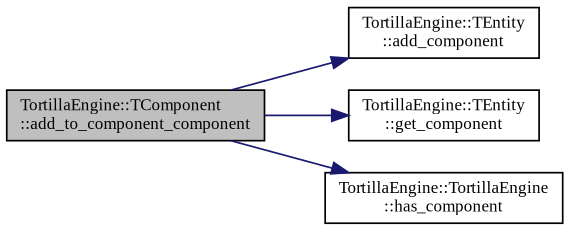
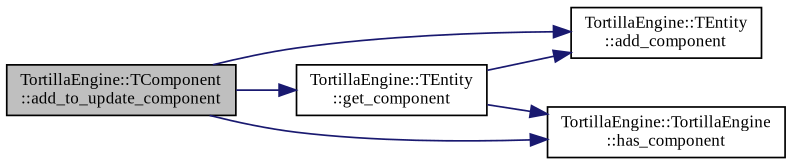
edge "TortillaEngine::TEntity ::get_component" -> "TortillaEngine::TEntity ::add_component": added
edge "TortillaEngine::TEntity ::get_component" -> "TortillaEngine::TortillaEngine ::has_component": added
node "TortillaEngine::TComponent ::add_to_component_component": label "TortillaEngine::TComponent ::add_to_component_component" -> "TortillaEngine::TComponent ::add_to_update_component"
